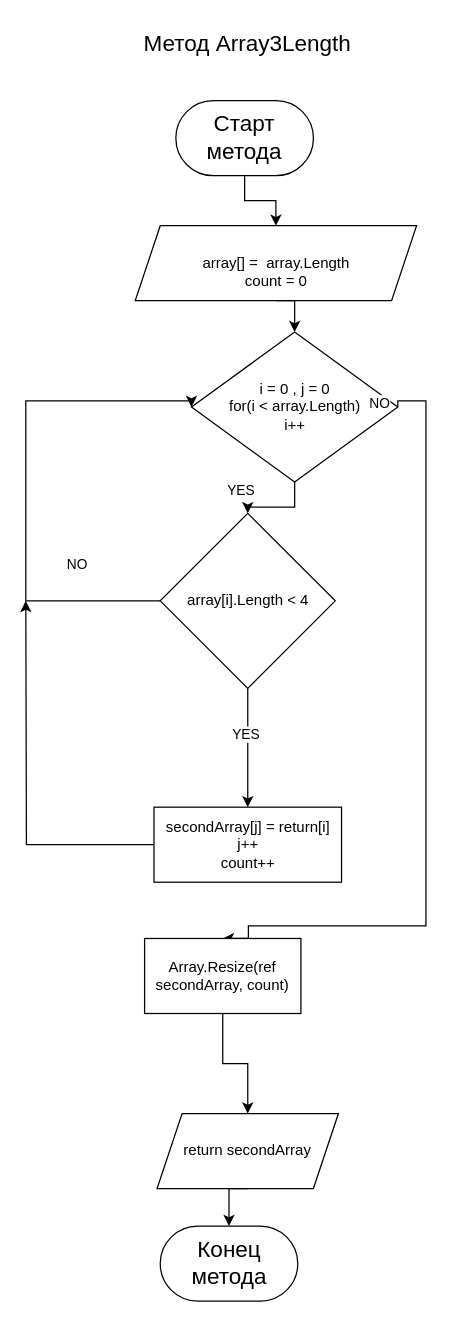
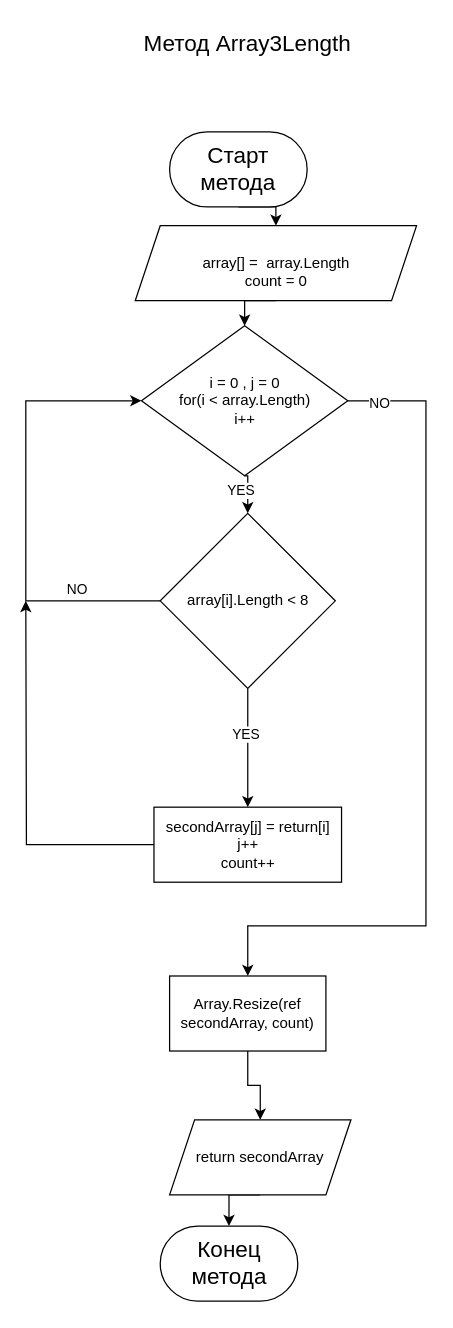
node "Старт метода": moved (244, 138) -> (238, 169)
node "i = 0 , j = 0 for(i < array.Length) i++": moved (294, 407) -> (244, 401)
node "array[i].Length < 4": label "array[i].Length < 4" -> "array[i].Length < 8"
node "Array.Resize(ref secondArray, count)": moved (223, 976) -> (248, 1013)
node "return secondArray": moved (248, 1151) -> (260, 1157)
